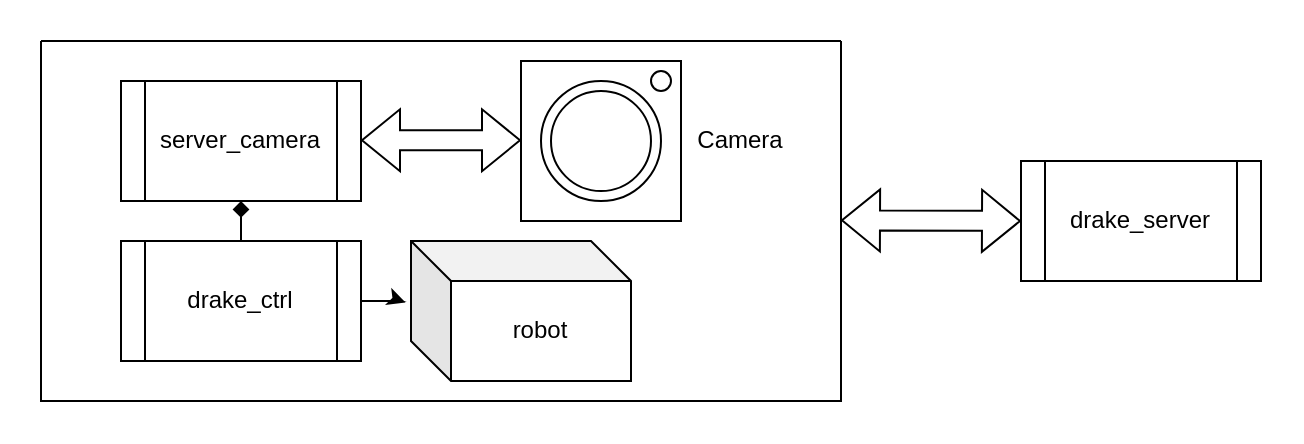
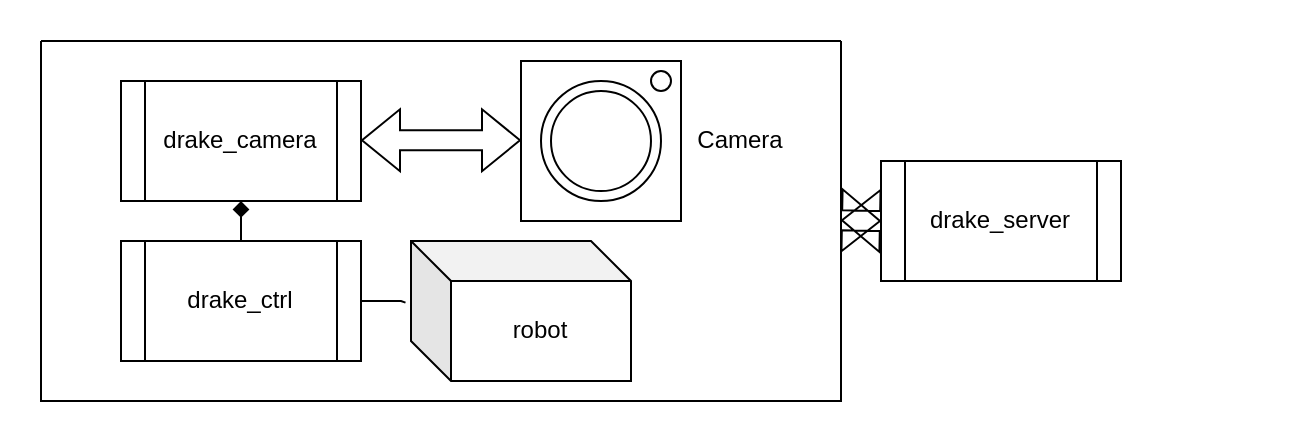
node "server_camera": label "server_camera" -> "drake_camera"
node "drake_server": moved (1141, 221) -> (1001, 221)
edge "drake_ctrl" -> "robot": arrowhead classic -> none
